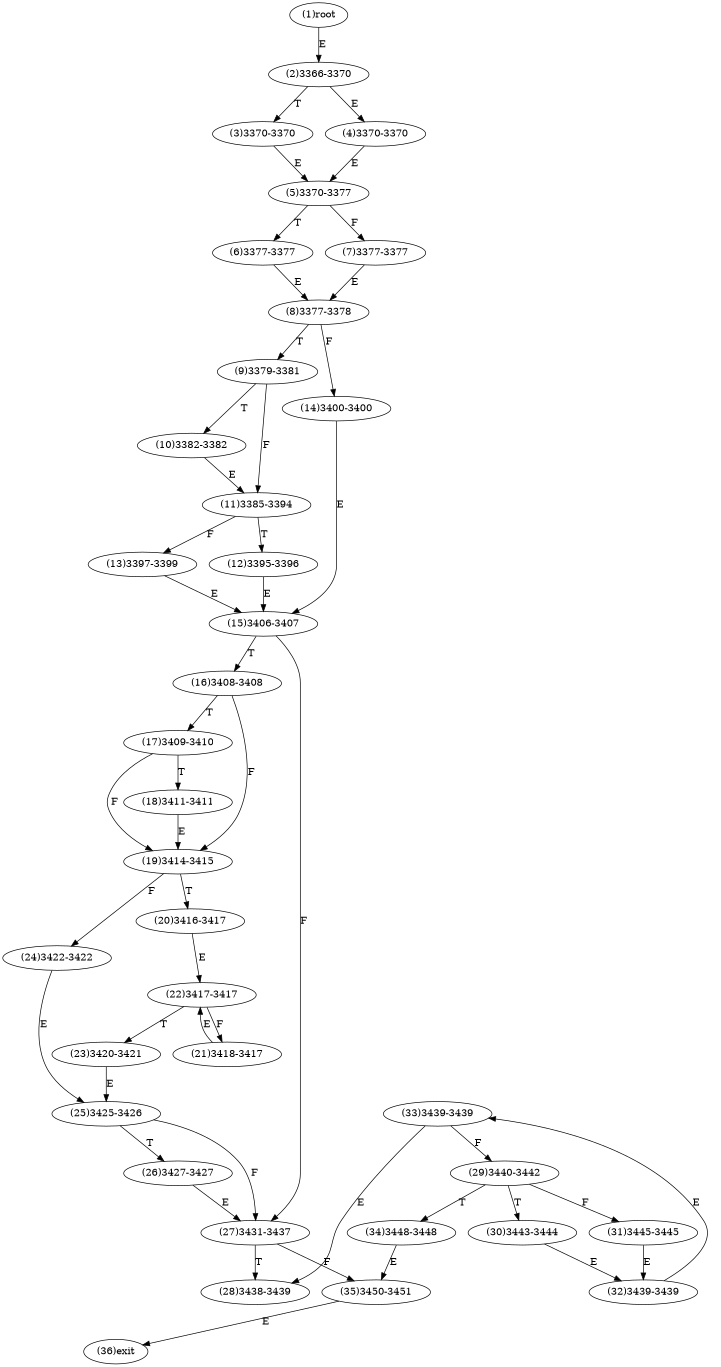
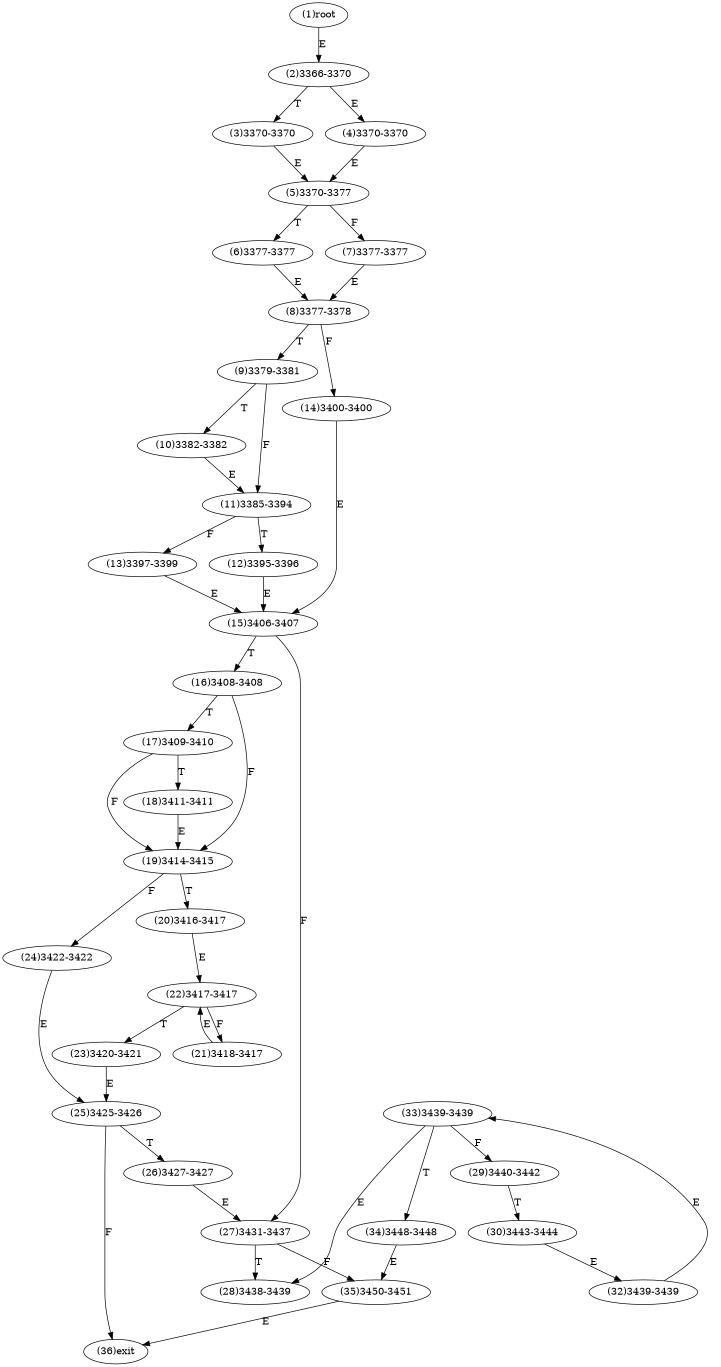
edge "(25)3425-3426" -> "(27)3431-3437": now "(25)3425-3426" -> "(36)exit"
edge "(29)3440-3442" -> "(34)3448-3448": now "(33)3439-3439" -> "(34)3448-3448"
node "(31)3445-3445": removed
